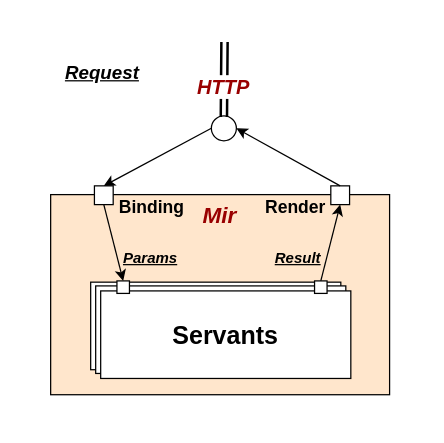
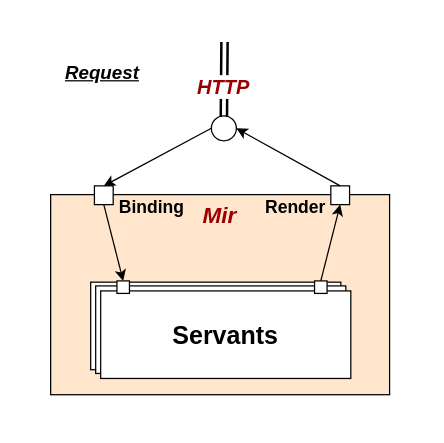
node "Params": removed
node "Result": removed
